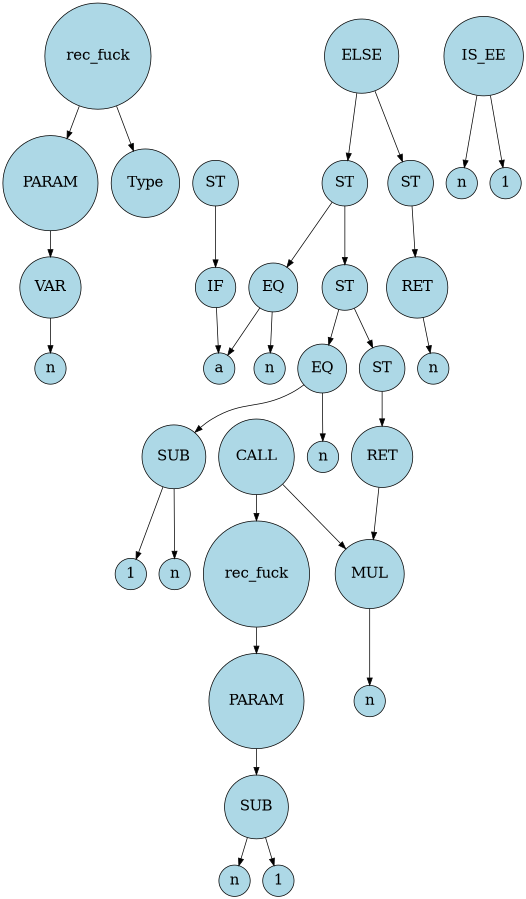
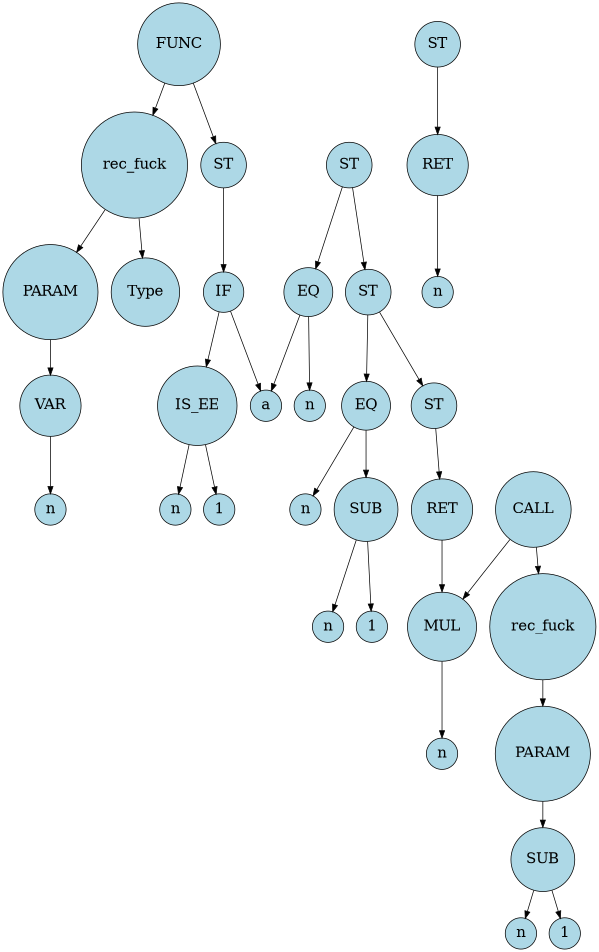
node "FUNC": added
node "ELSE": removed
edge "IF" -> "IS_EE": added
